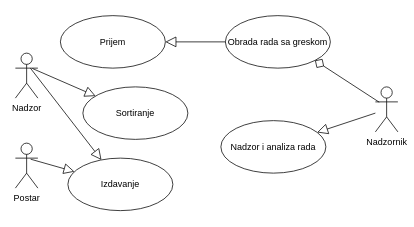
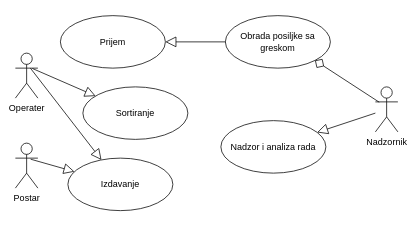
node "Obrada rada sa greskom": label "Obrada rada sa greskom" -> "Obrada posiljke sa greskom"
node "Nadzor": label "Nadzor" -> "Operater"
